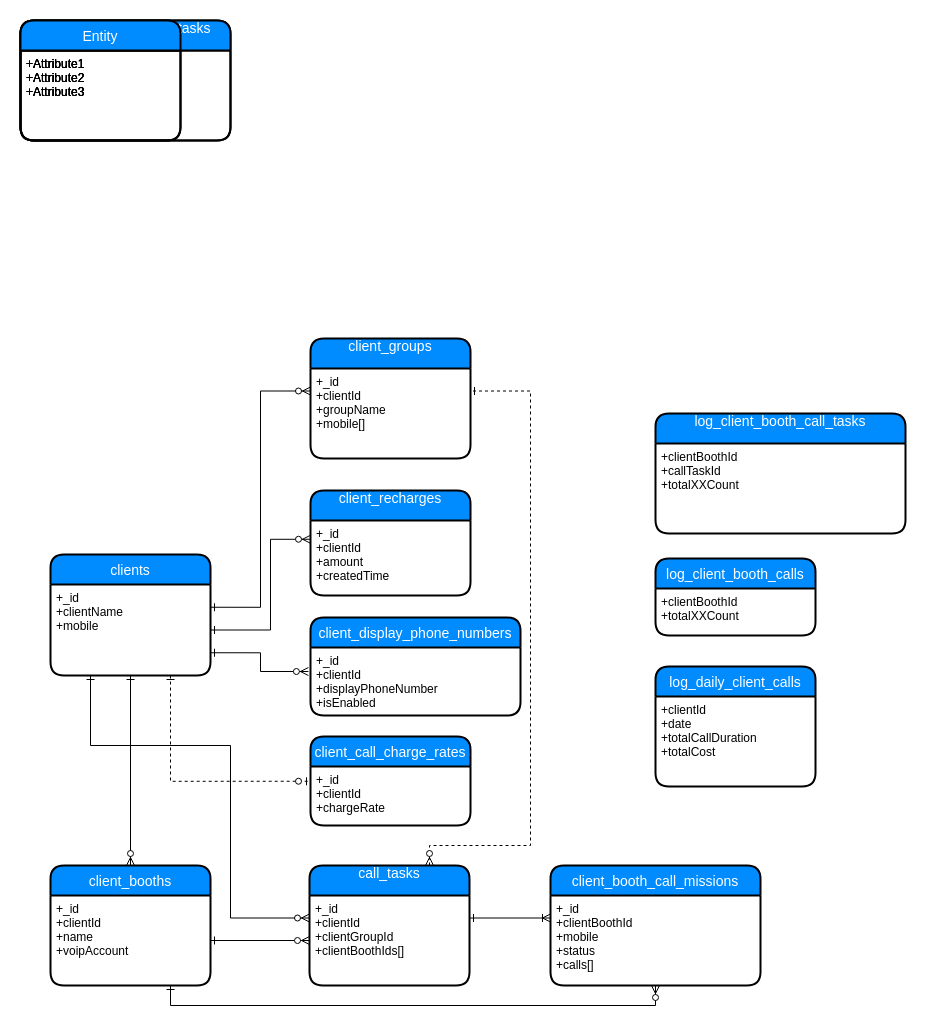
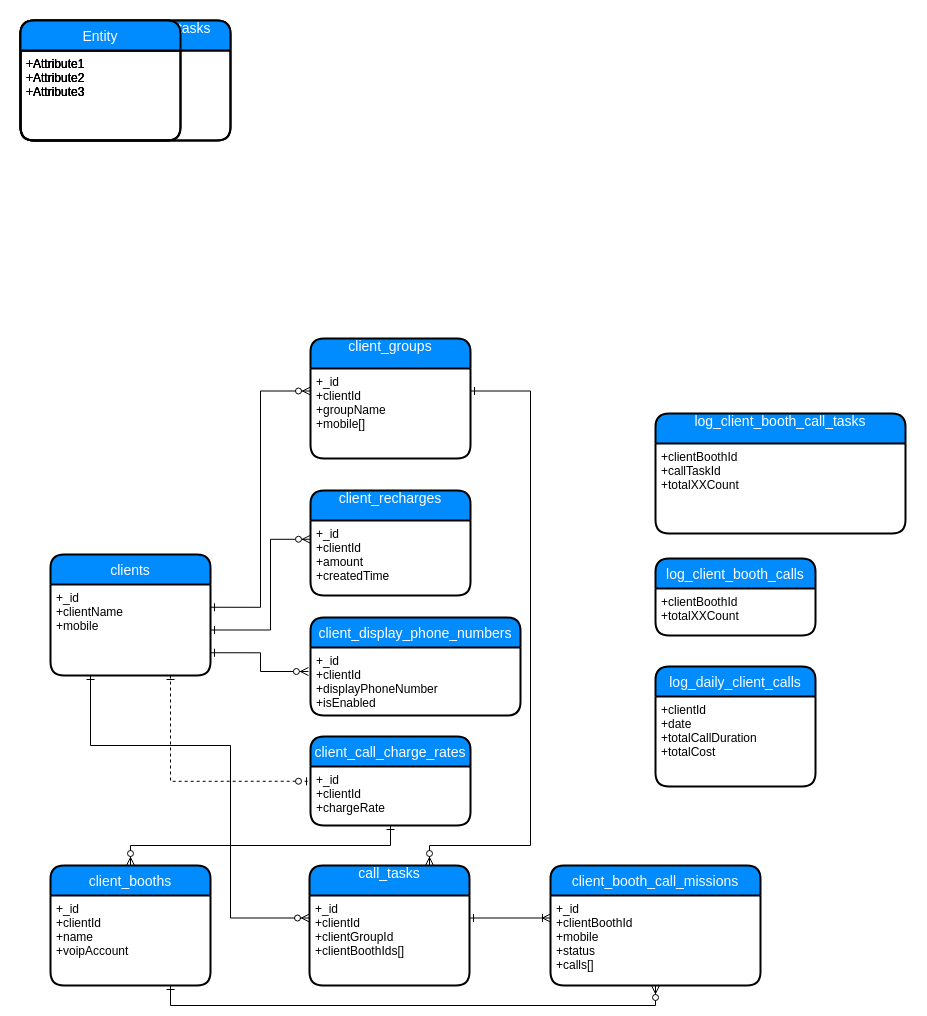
edge "+_id +clientId +groupName +mobile[]" -- "call_tasks": style dashed -> solid
edge "+_id +clientName +mobile" -- "client_booths": now "+_id +clientId +chargeRate" -- "client_booths"
edge "+_id +clientId +name +voipAccount" -- "+_id +clientId +clientGroupId +clientBoothIds[]": removed
